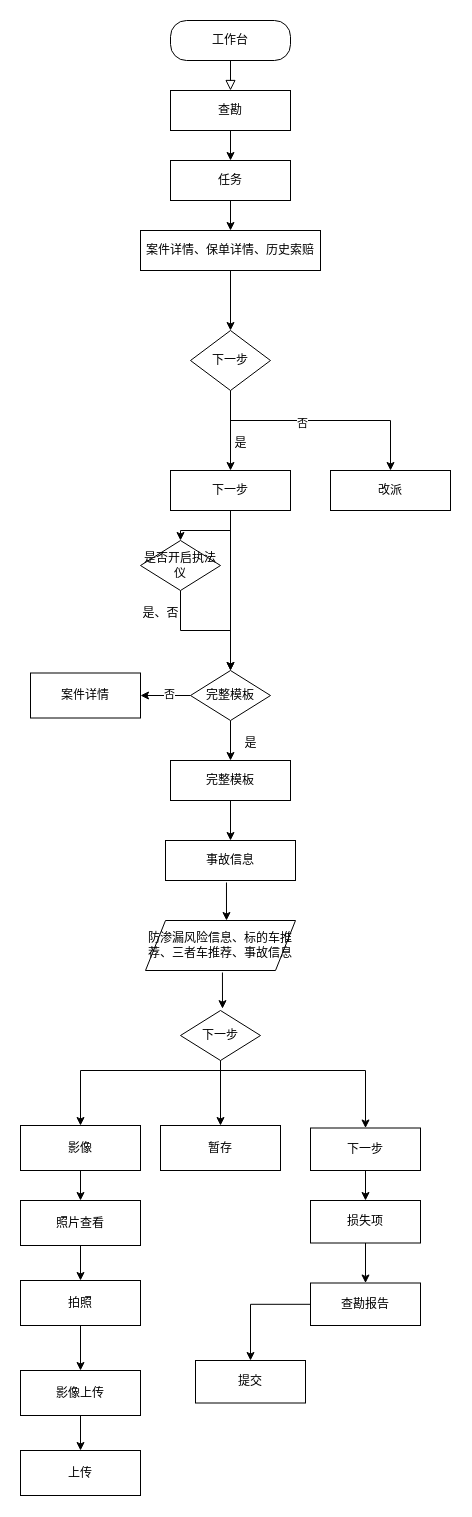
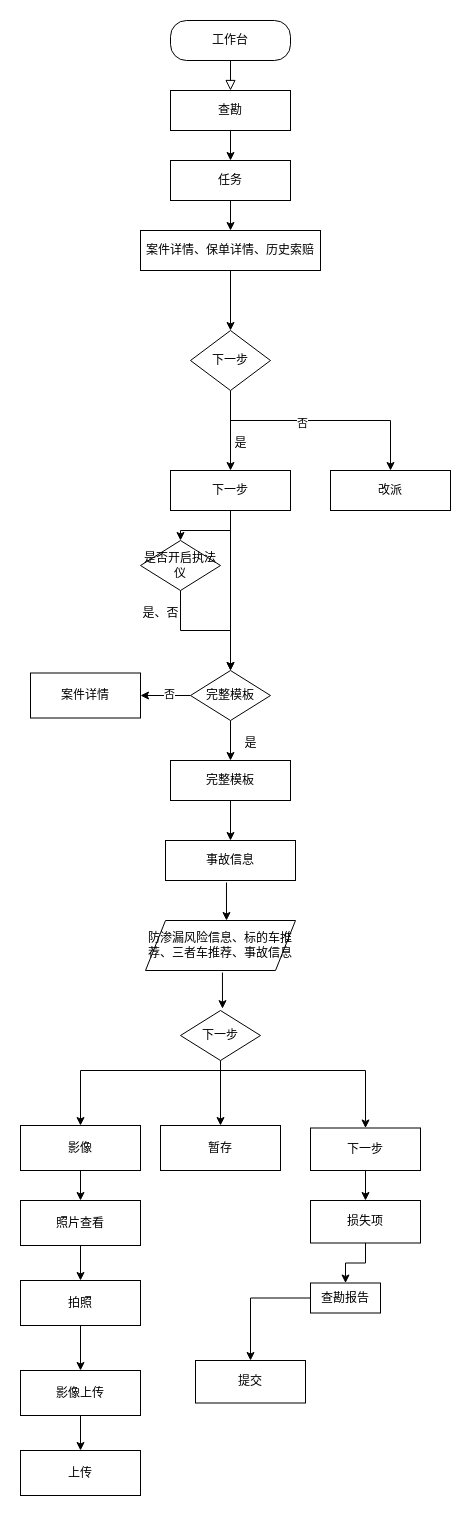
node "查勘报告": size 110x43 -> 70x30
